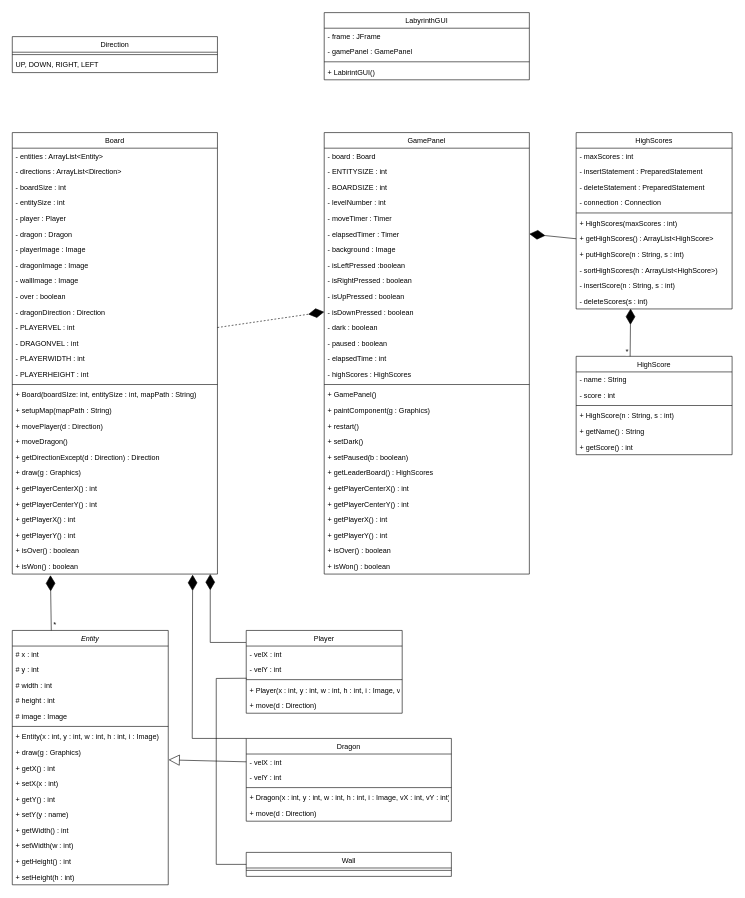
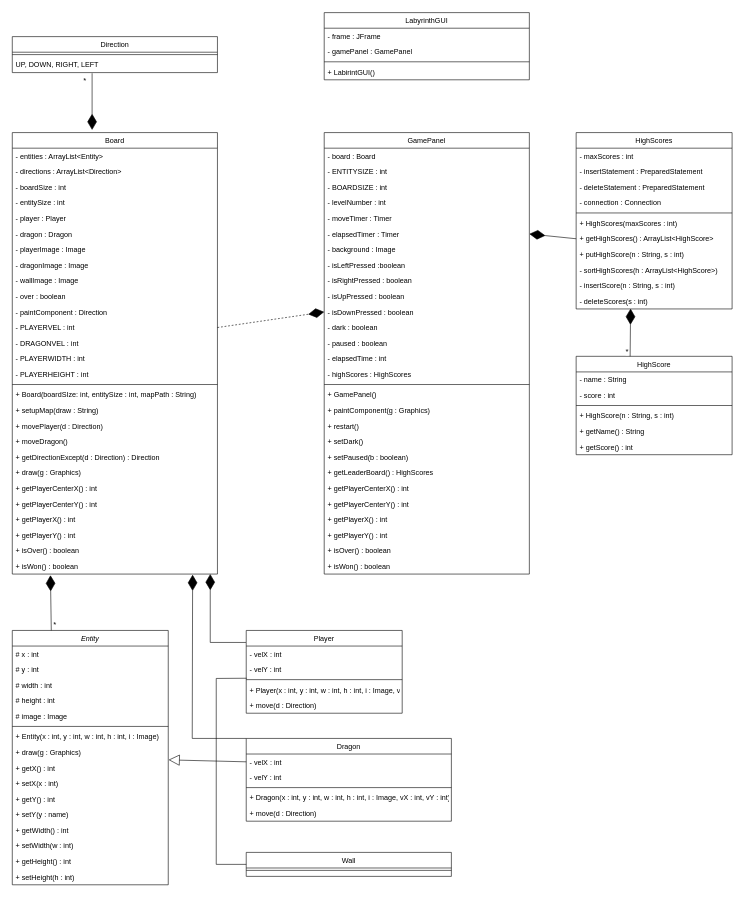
edge "UP, DOWN, RIGHT, LEFT" -> "Board": added, label "*"
node "- dragonDirection : Direction": label "- dragonDirection : Direction" -> "- paintComponent : Direction"
node "+ setupMap(mapPath : String)": label "+ setupMap(mapPath : String)" -> "+ setupMap(draw : String)"
